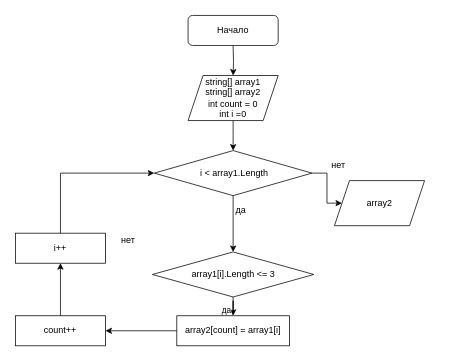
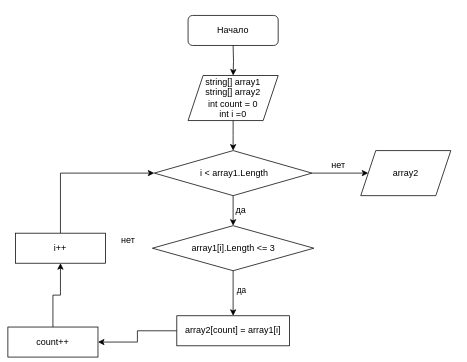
node "array2": moved (379, 203) -> (405, 173)
node "array1[i].Length <= 3": moved (233, 274) -> (233, 248)
node "count++": moved (60, 330) -> (53, 342)
